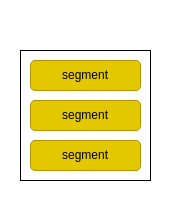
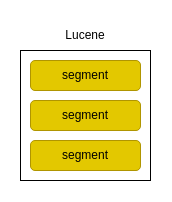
node "Lucene": added
